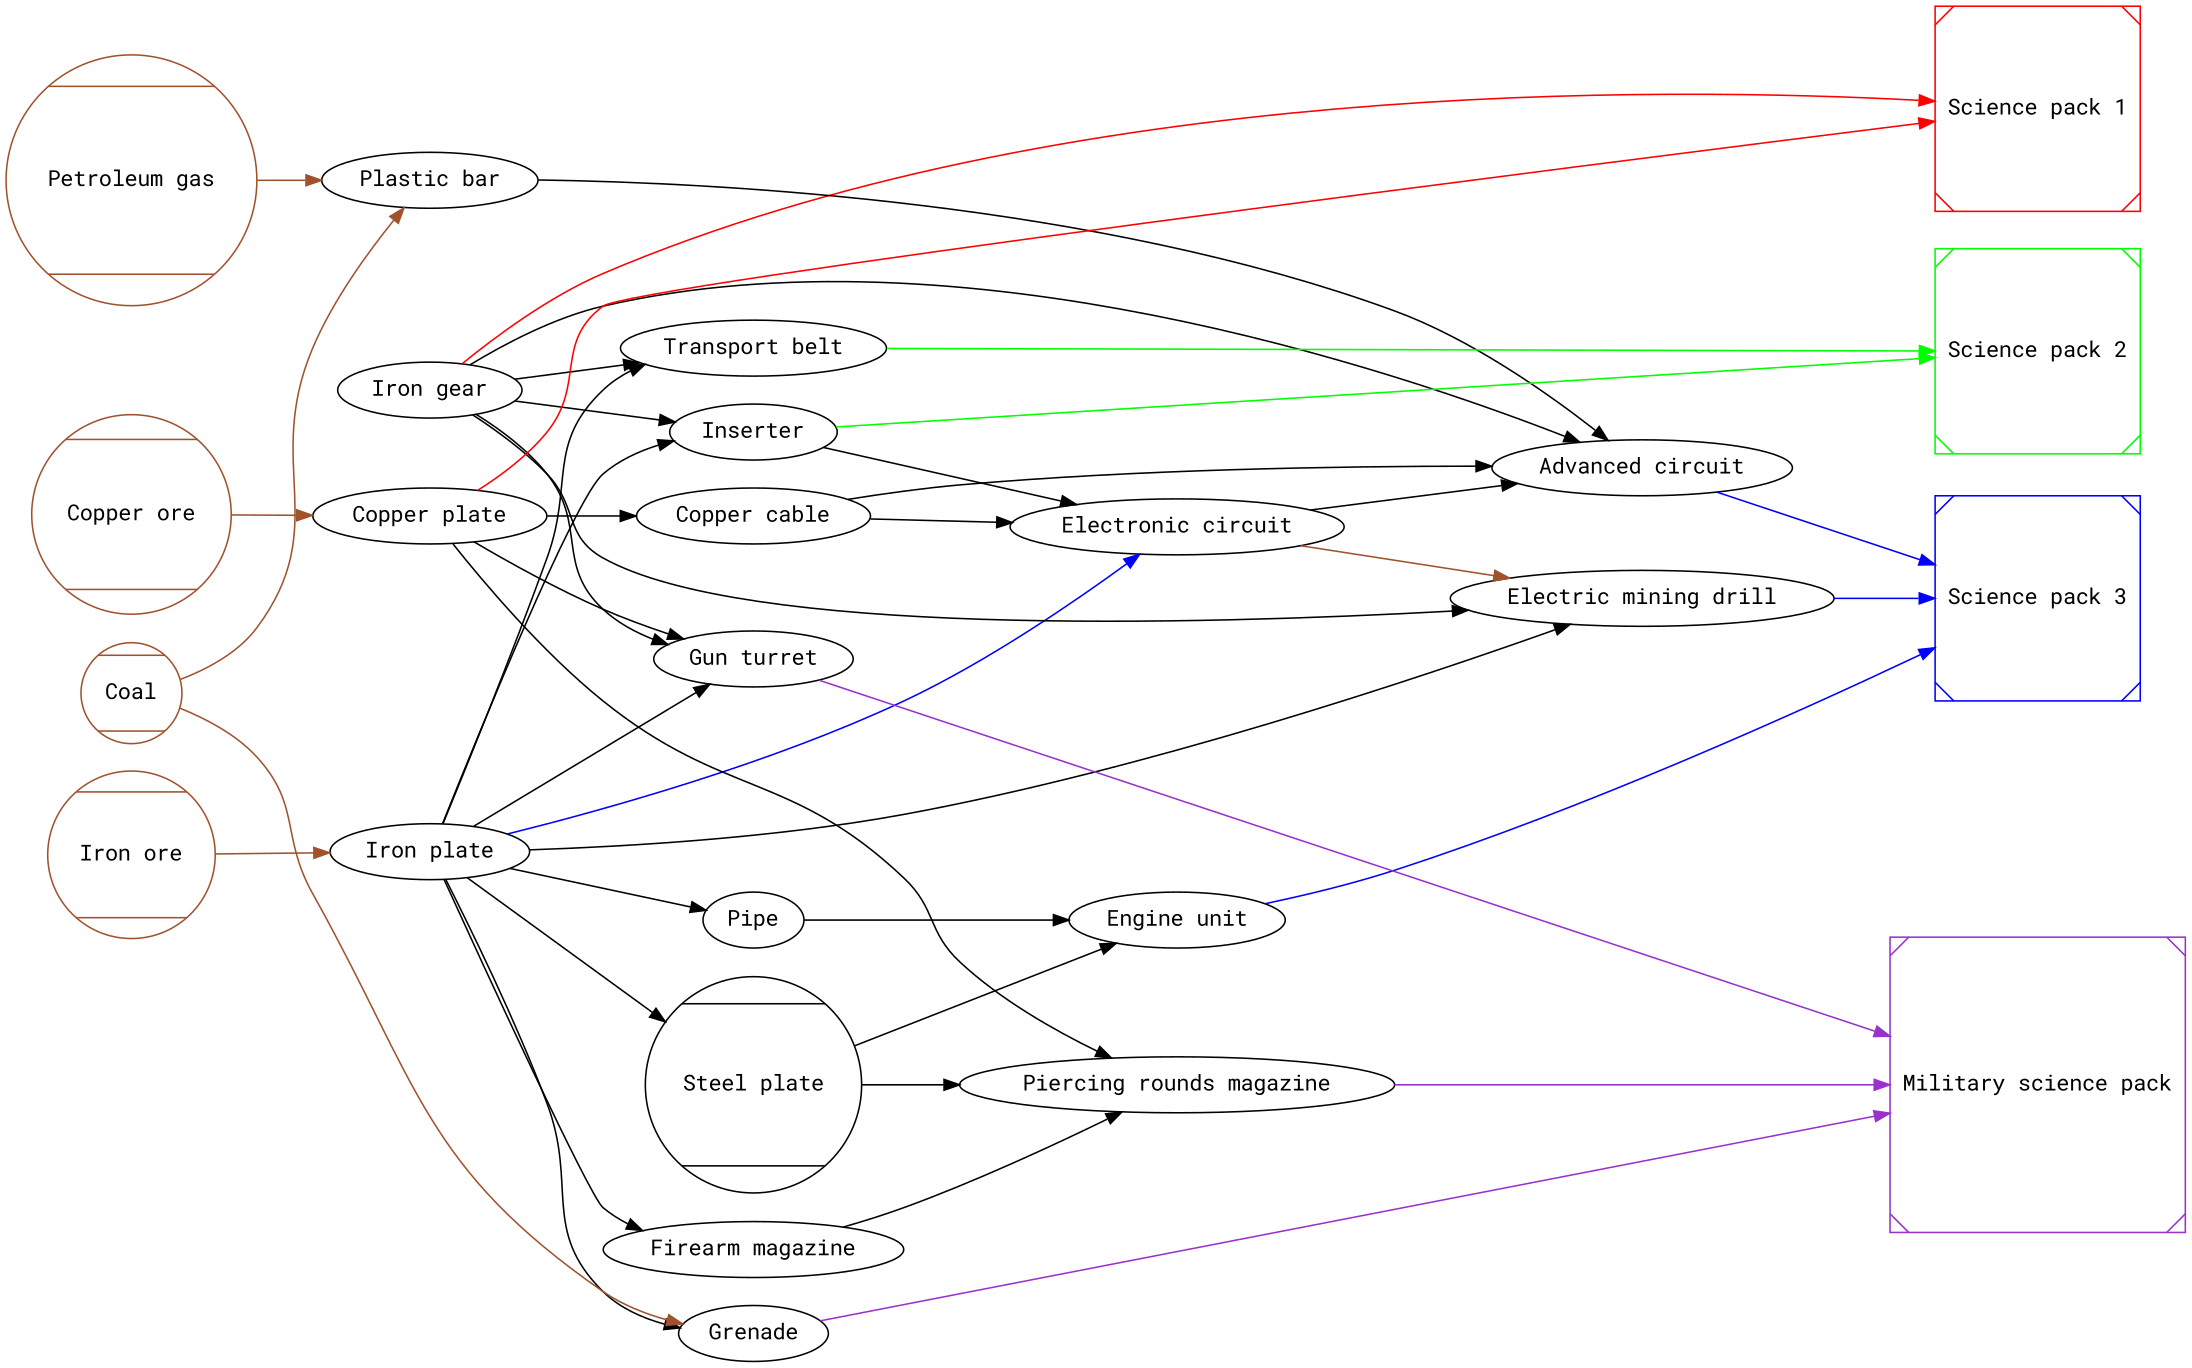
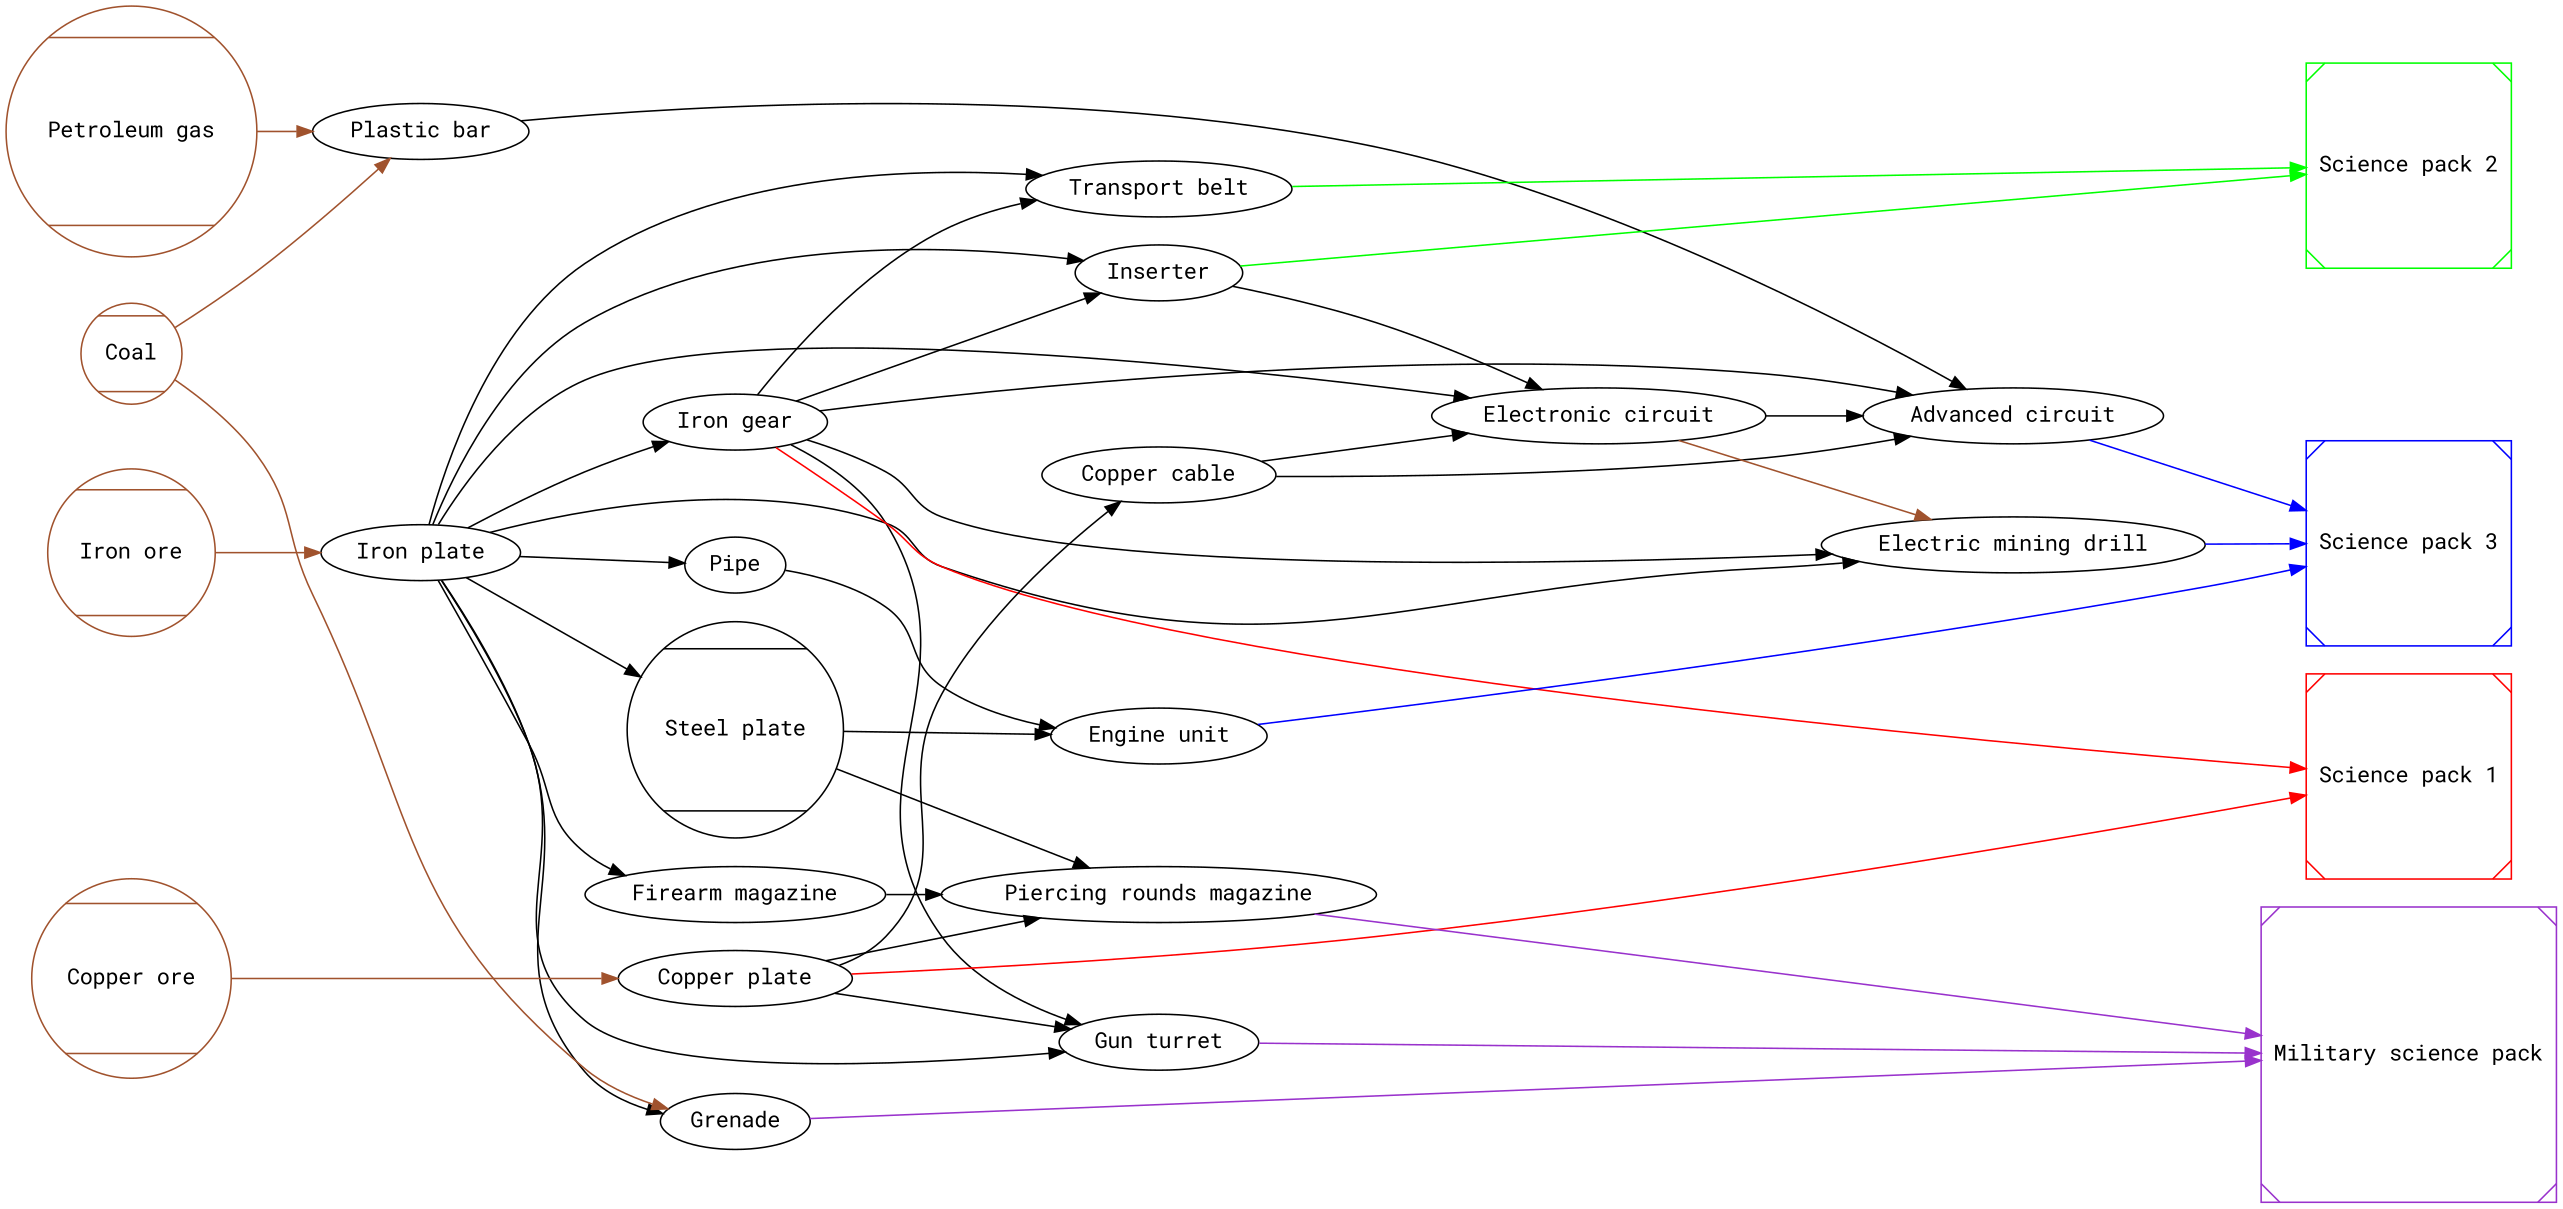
edge "Iron plate" -> "Iron gear": added
edge "Iron plate" -> "Electronic circuit": color #0000ff -> black
